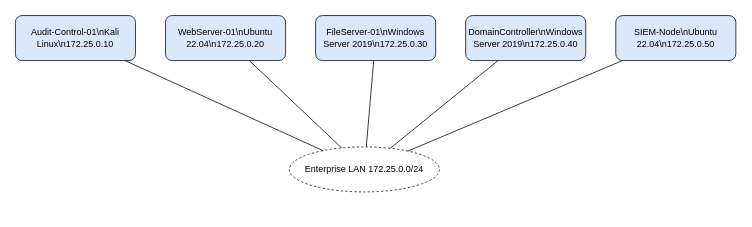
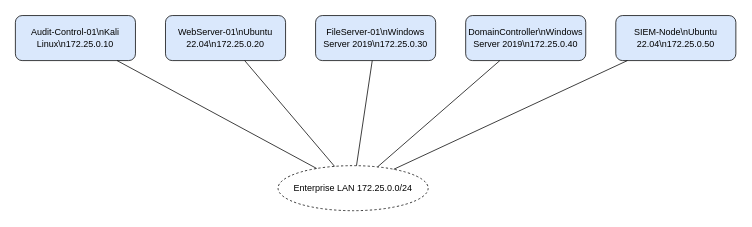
node "Enterprise LAN 172.25.0.0/24": moved (364, 169) -> (353, 188)
